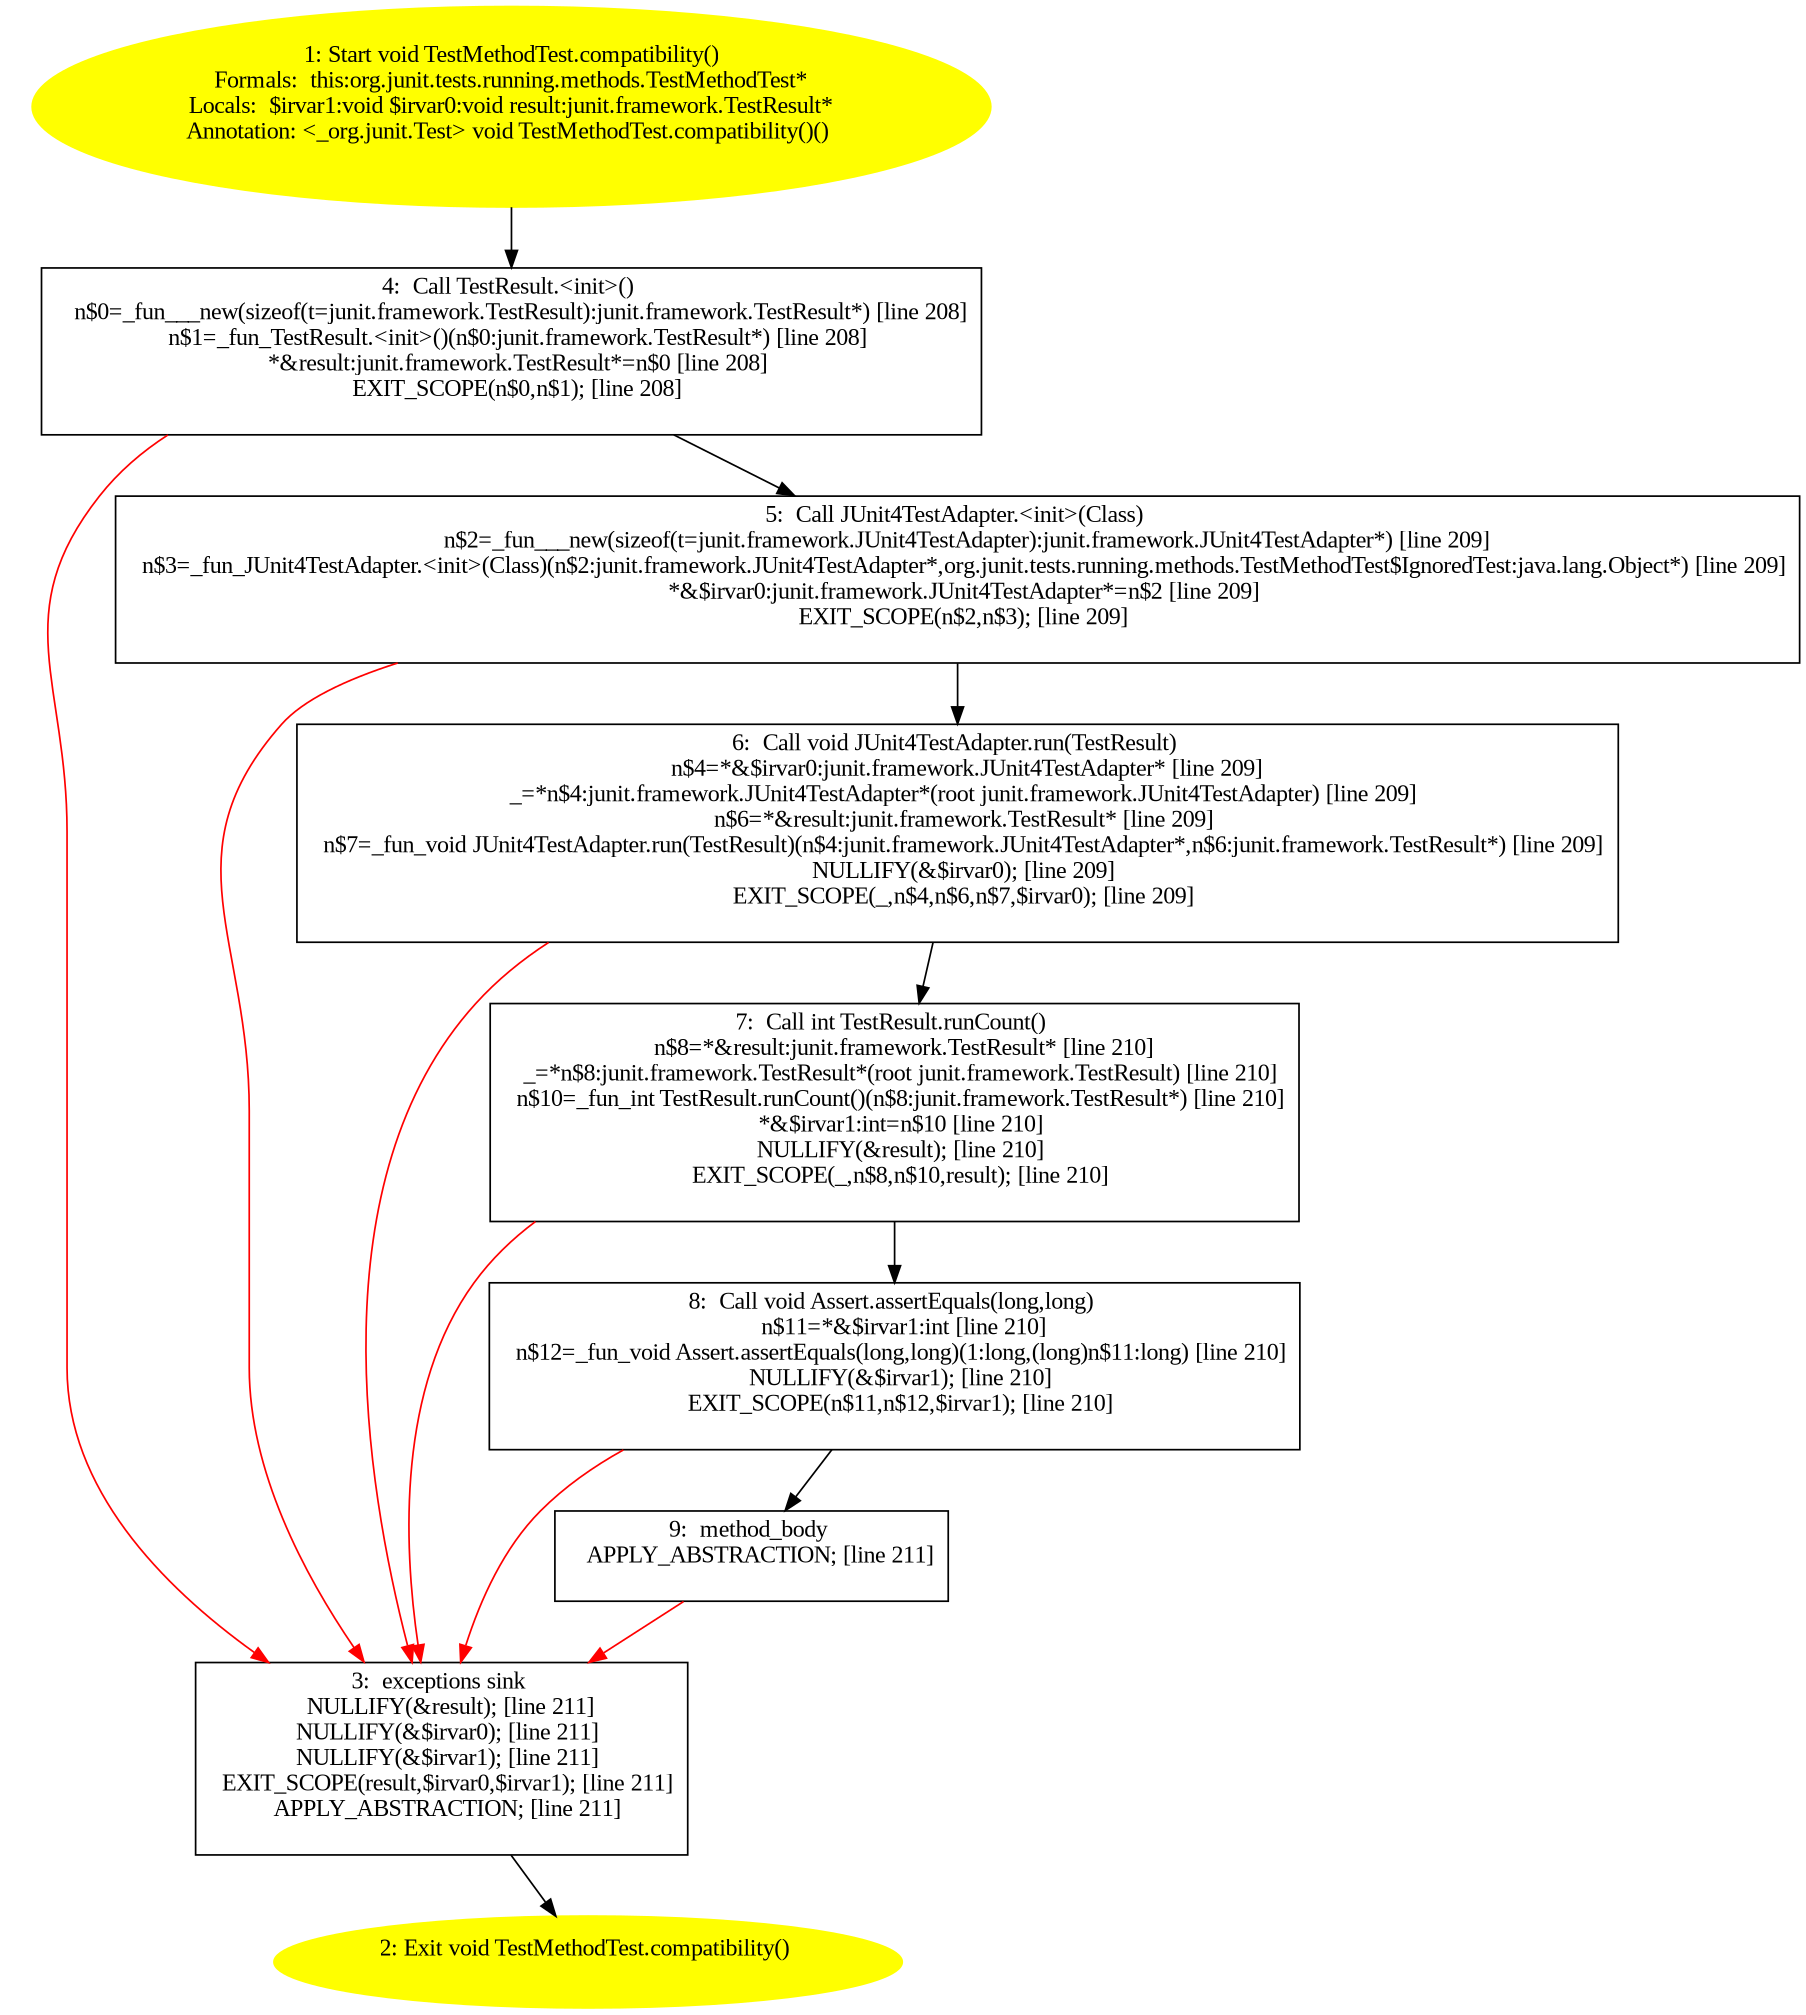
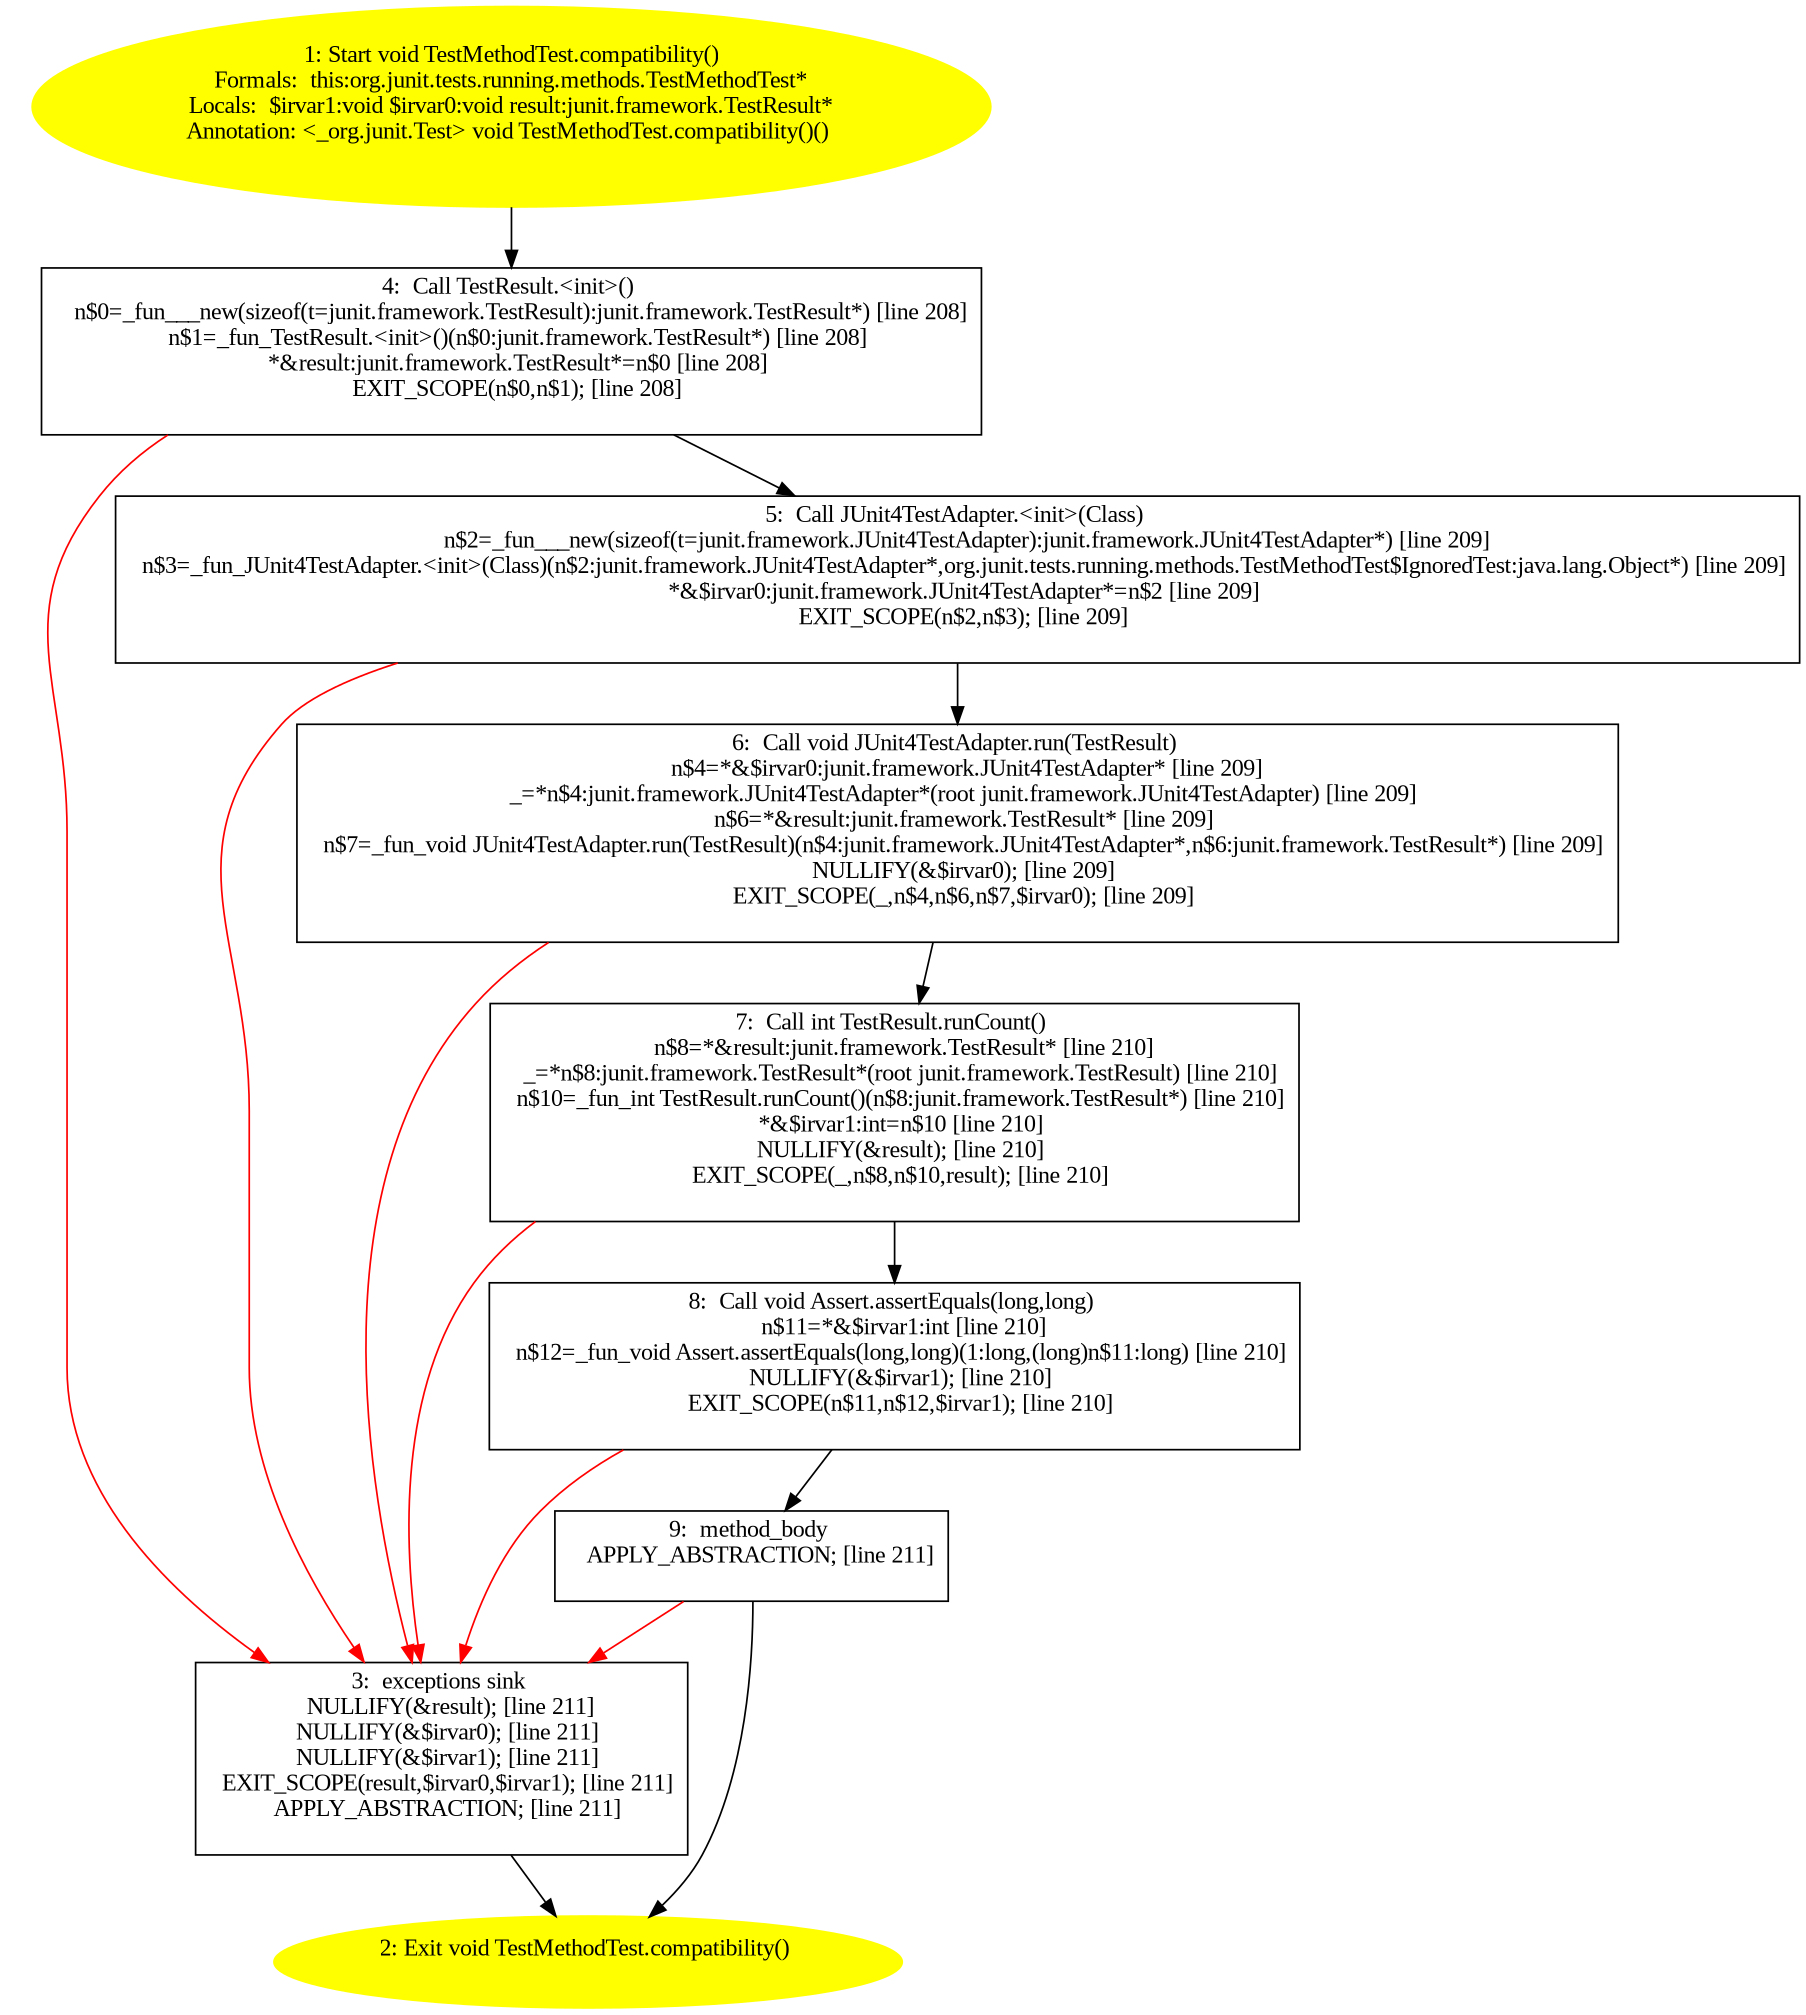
edge "9:  method_body APPLY_ABSTRACTION; [line 211]" -> "2: Exit void TestMethodTest.compatibility()": added
